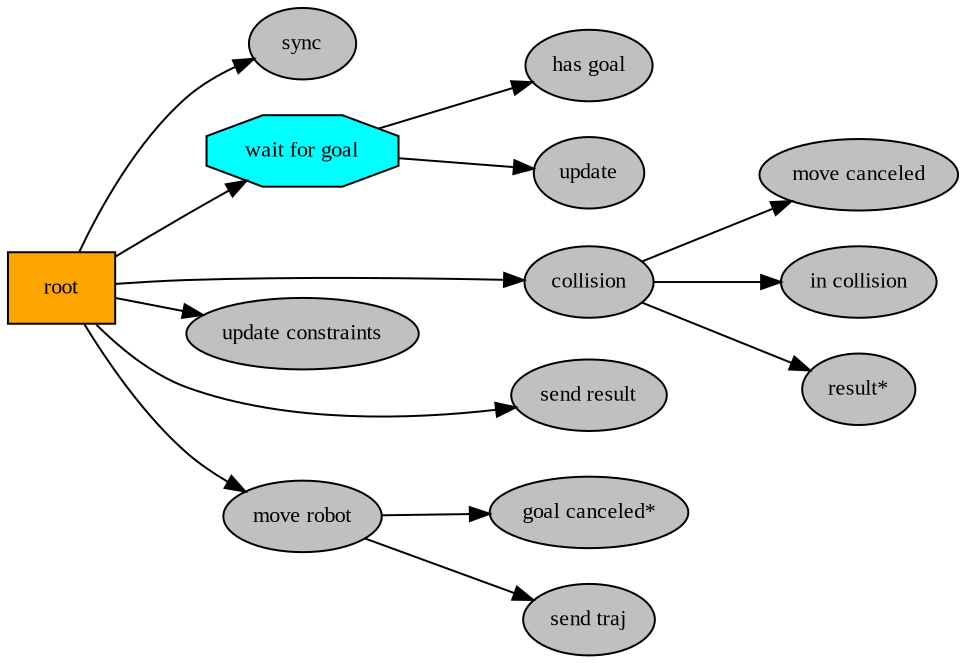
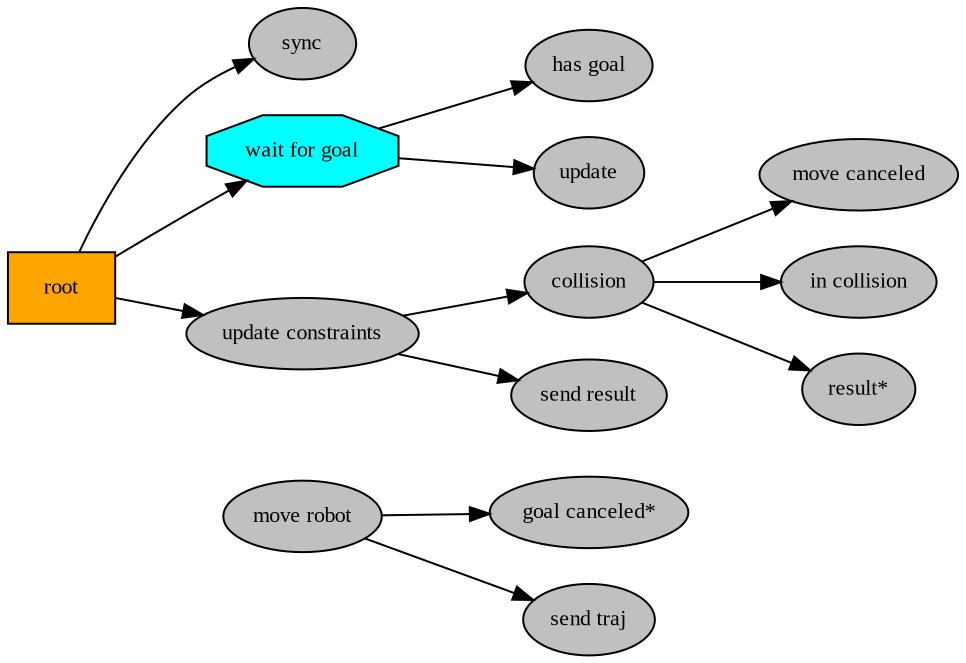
edge "root" -> "collision": now "update constraints" -> "collision"
edge "root" -> "send result": now "update constraints" -> "send result"
edge "root" -> "move robot": removed
